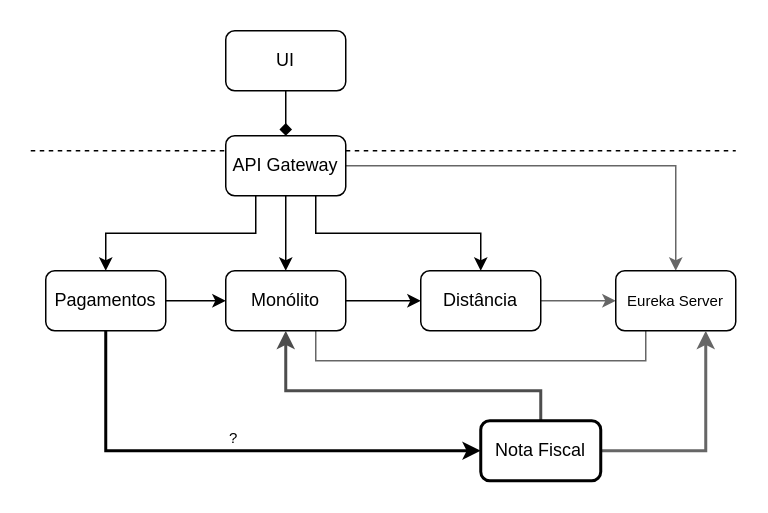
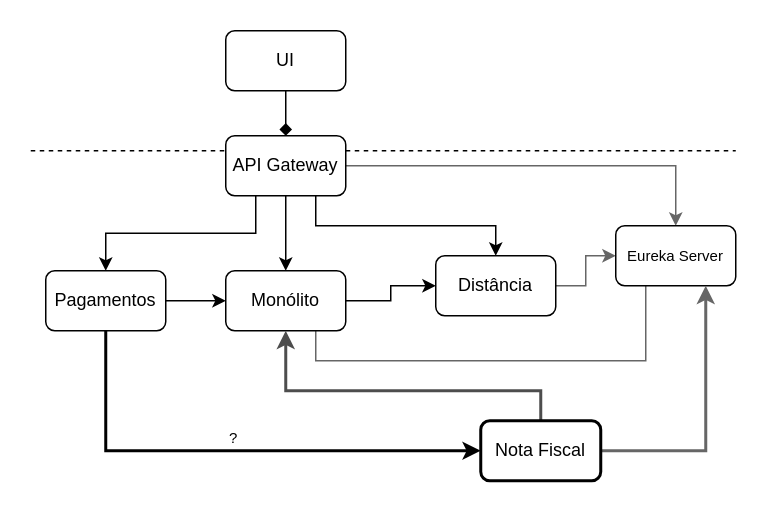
node "Distância": moved (481, 301) -> (496, 286)
node "Eureka Server": moved (676, 301) -> (676, 256)
